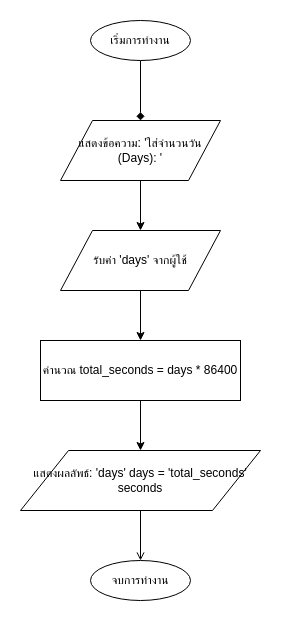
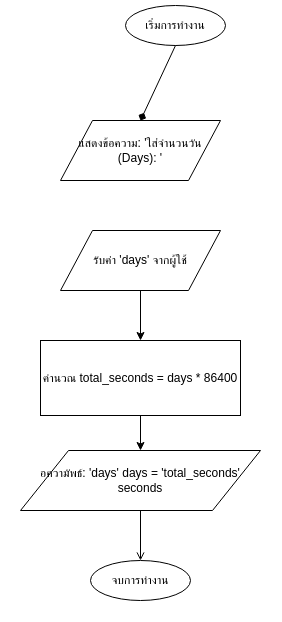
node "เริ่มการทำงาน": moved (141, 41) -> (176, 26)
edge "แสดงข้อความ: 'ใส่จำนวนวัน (Days): '" -> "รับค่า 'days' จากผู้ใช้": removed
node "คำนวณ total_seconds = days * 86400": size 200x60 -> 200x75
node "แสดงผลลัพธ์: 'days' days = 'total_seconds' seconds": label "แสดงผลลัพธ์: 'days' days = 'total_seconds' seconds" -> "อความัพธ์: 'days' days = 'total_seconds' seconds"
